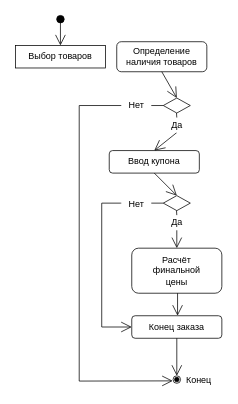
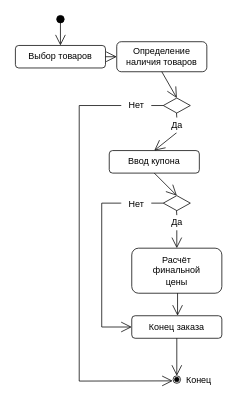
node "Выбор товаров": shape rectangle -> rounded rectangle
edge "Выбор товаров" -> "Определение наличия товаров": added
